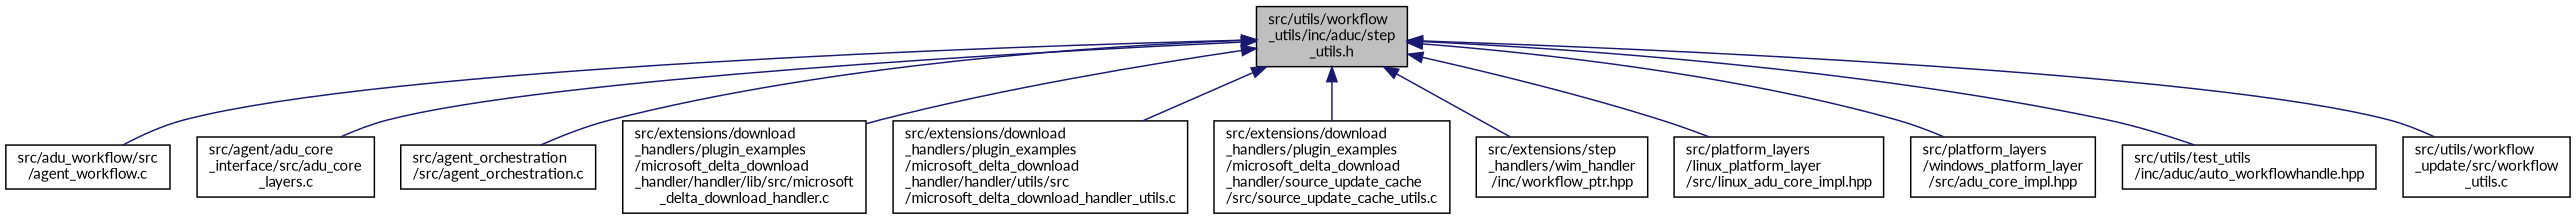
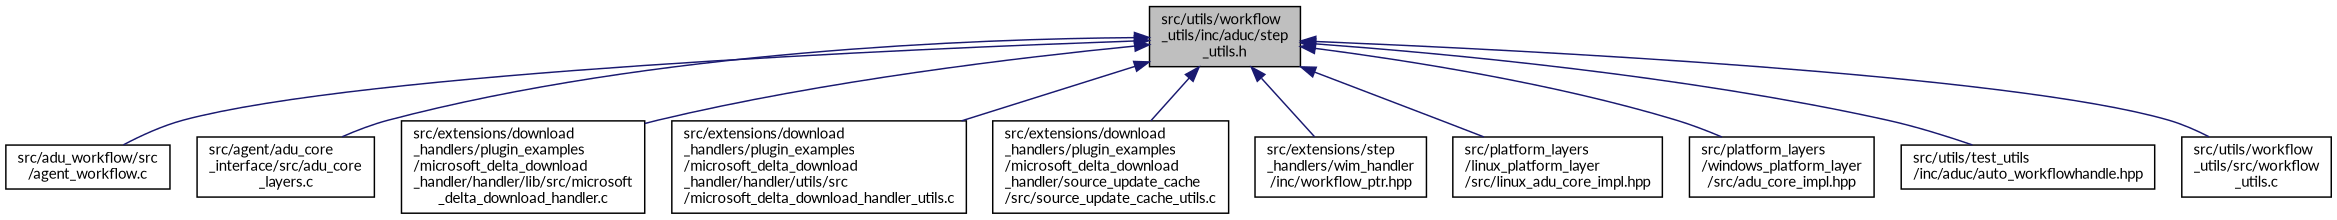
node "src/agent_orchestration /src/agent_orchestration.c": removed
node "src/utils/workflow _update/src/workflow _utils.c": label "src/utils/workflow _update/src/workflow _utils.c" -> "src/utils/workflow _utils/src/workflow _utils.c"
